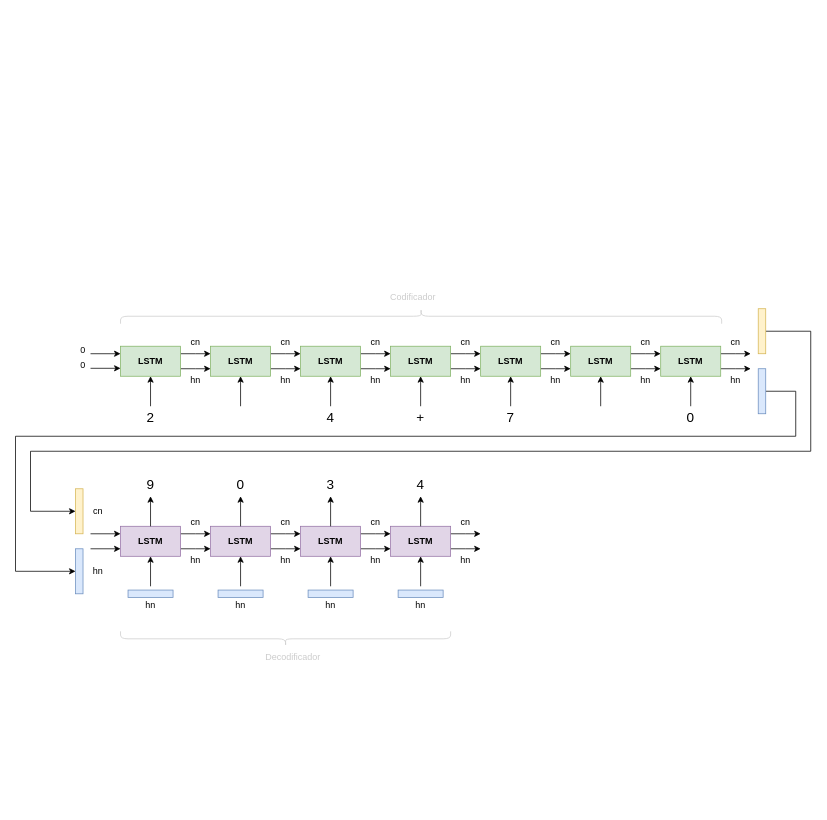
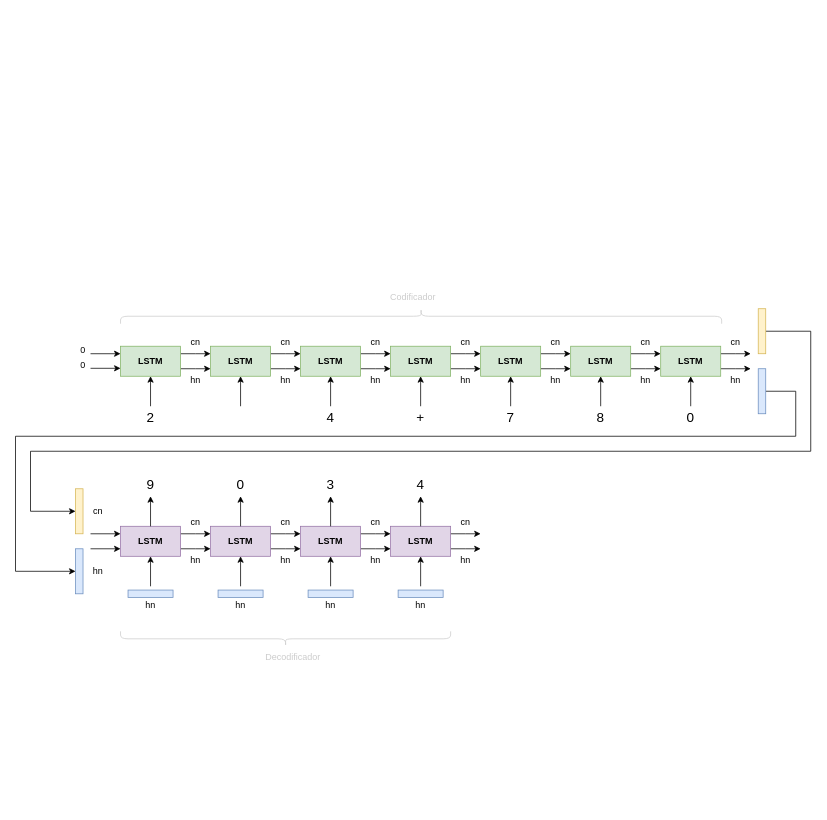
node "8": added
